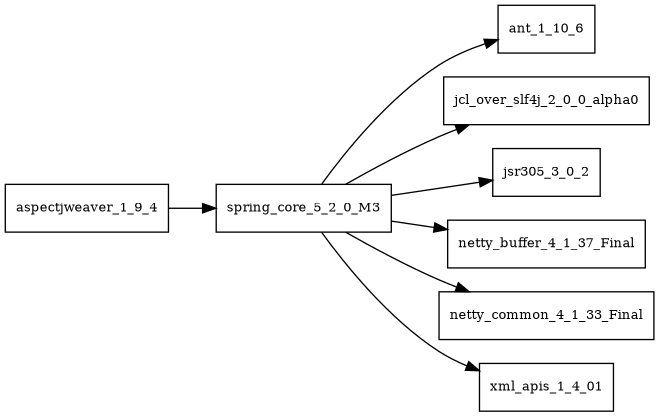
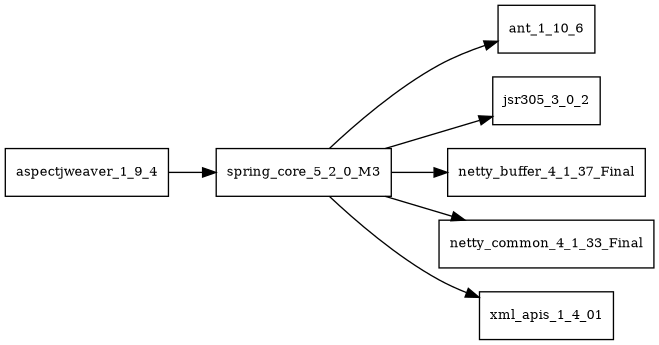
node "jcl_over_slf4j_2_0_0_alpha0": removed
